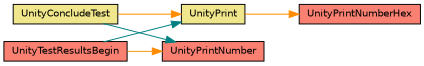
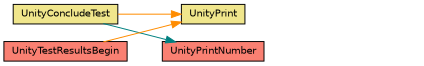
node "UnityPrintNumberHex": removed
edge "UnityTestResultsBegin" -> "UnityPrint": color teal -> darkorange
edge "UnityTestResultsBegin" -> "UnityPrintNumber": removed
